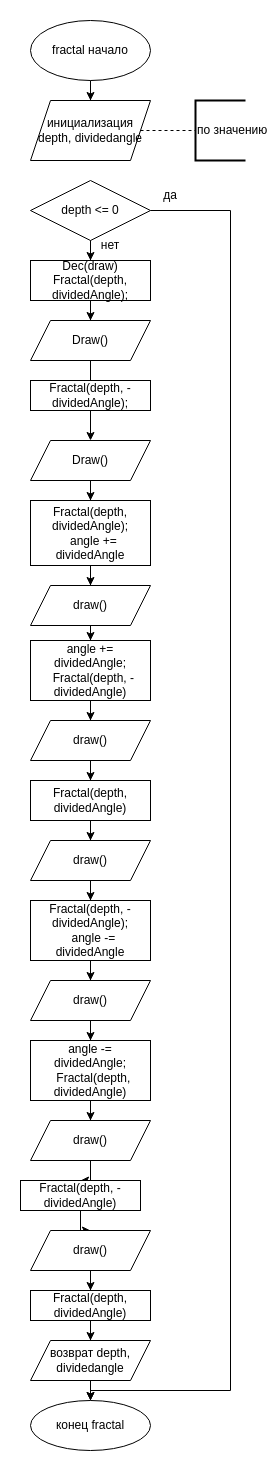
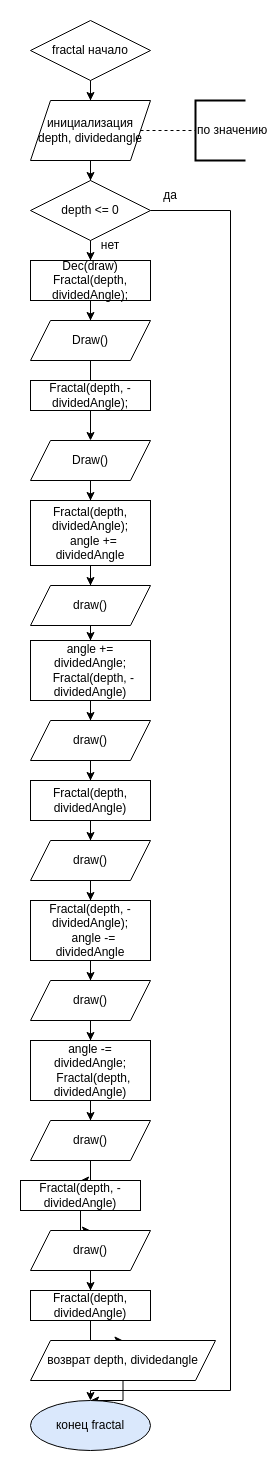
node "fractal начало": shape ellipse -> diamond
edge "инициализация depth, dividedangle" -> "depth <= 0": added
node "возврат depth, dividedangle": size 120x40 -> 185x40
node "конец fractal": fillcolor #ffffff -> #dae8fc
